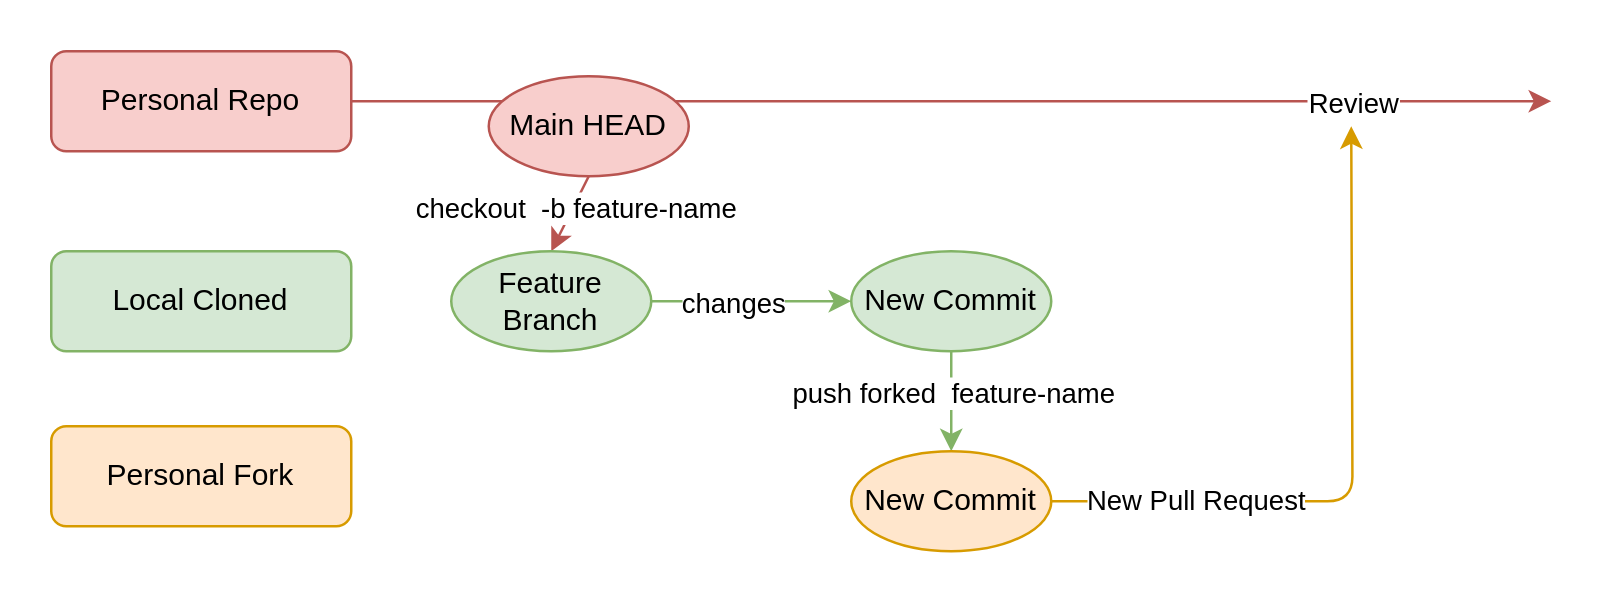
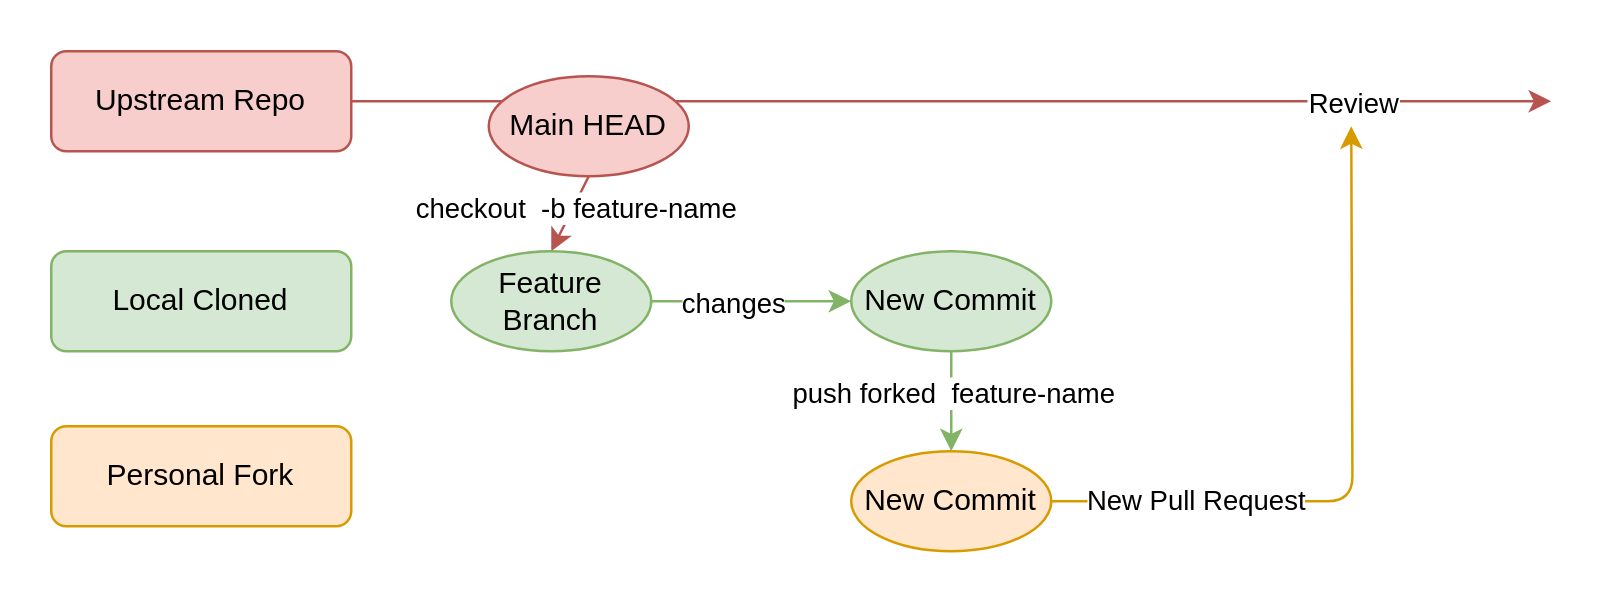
node "Personal Repo": label "Personal Repo" -> "Upstream Repo"
